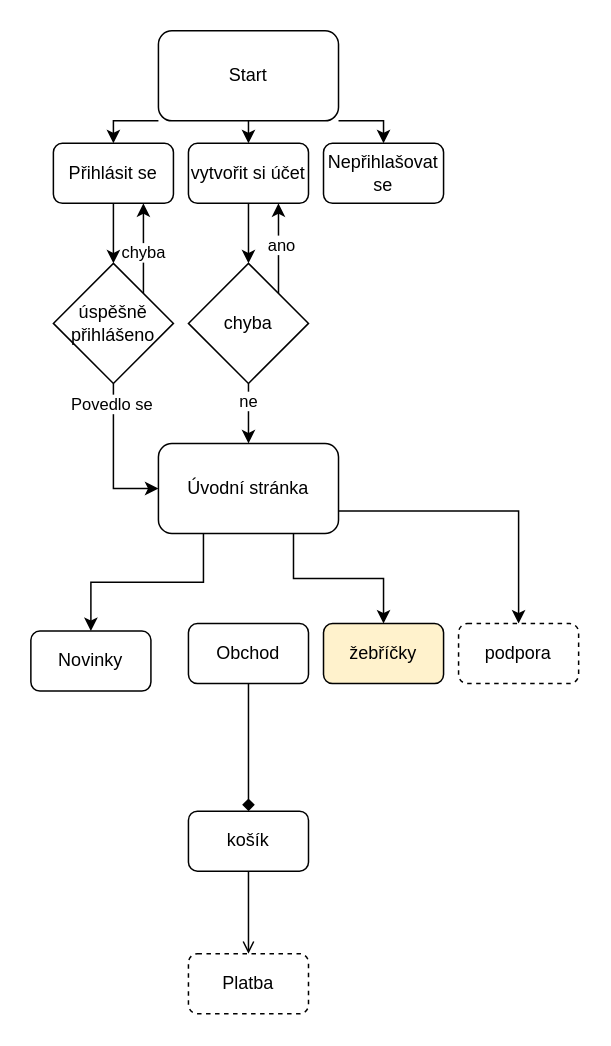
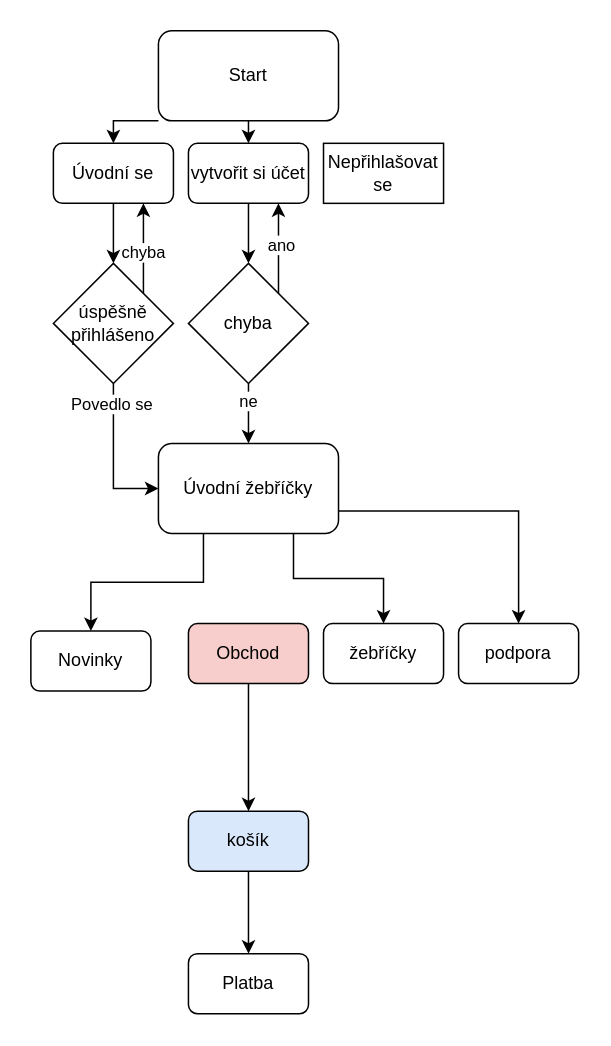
edge "Start" -> "Nepřihlašovat se": removed
node "Přihlásit se": label "Přihlásit se" -> "Úvodní se"
node "Nepřihlašovat se": shape rounded rectangle -> rectangle
node "Úvodní stránka": label "Úvodní stránka" -> "Úvodní žebříčky"
node "Obchod": fillcolor #ffffff -> #f8cecc
node "žebříčky": fillcolor #fff2cc -> #ffffff
node "podpora": style dashed -> solid
edge "Obchod" -> "košík": arrowhead diamond -> classic
node "košík": fillcolor #ffffff -> #dae8fc
edge "košík" -> "Platba": arrowhead open -> classic
node "Platba": style dashed -> solid
